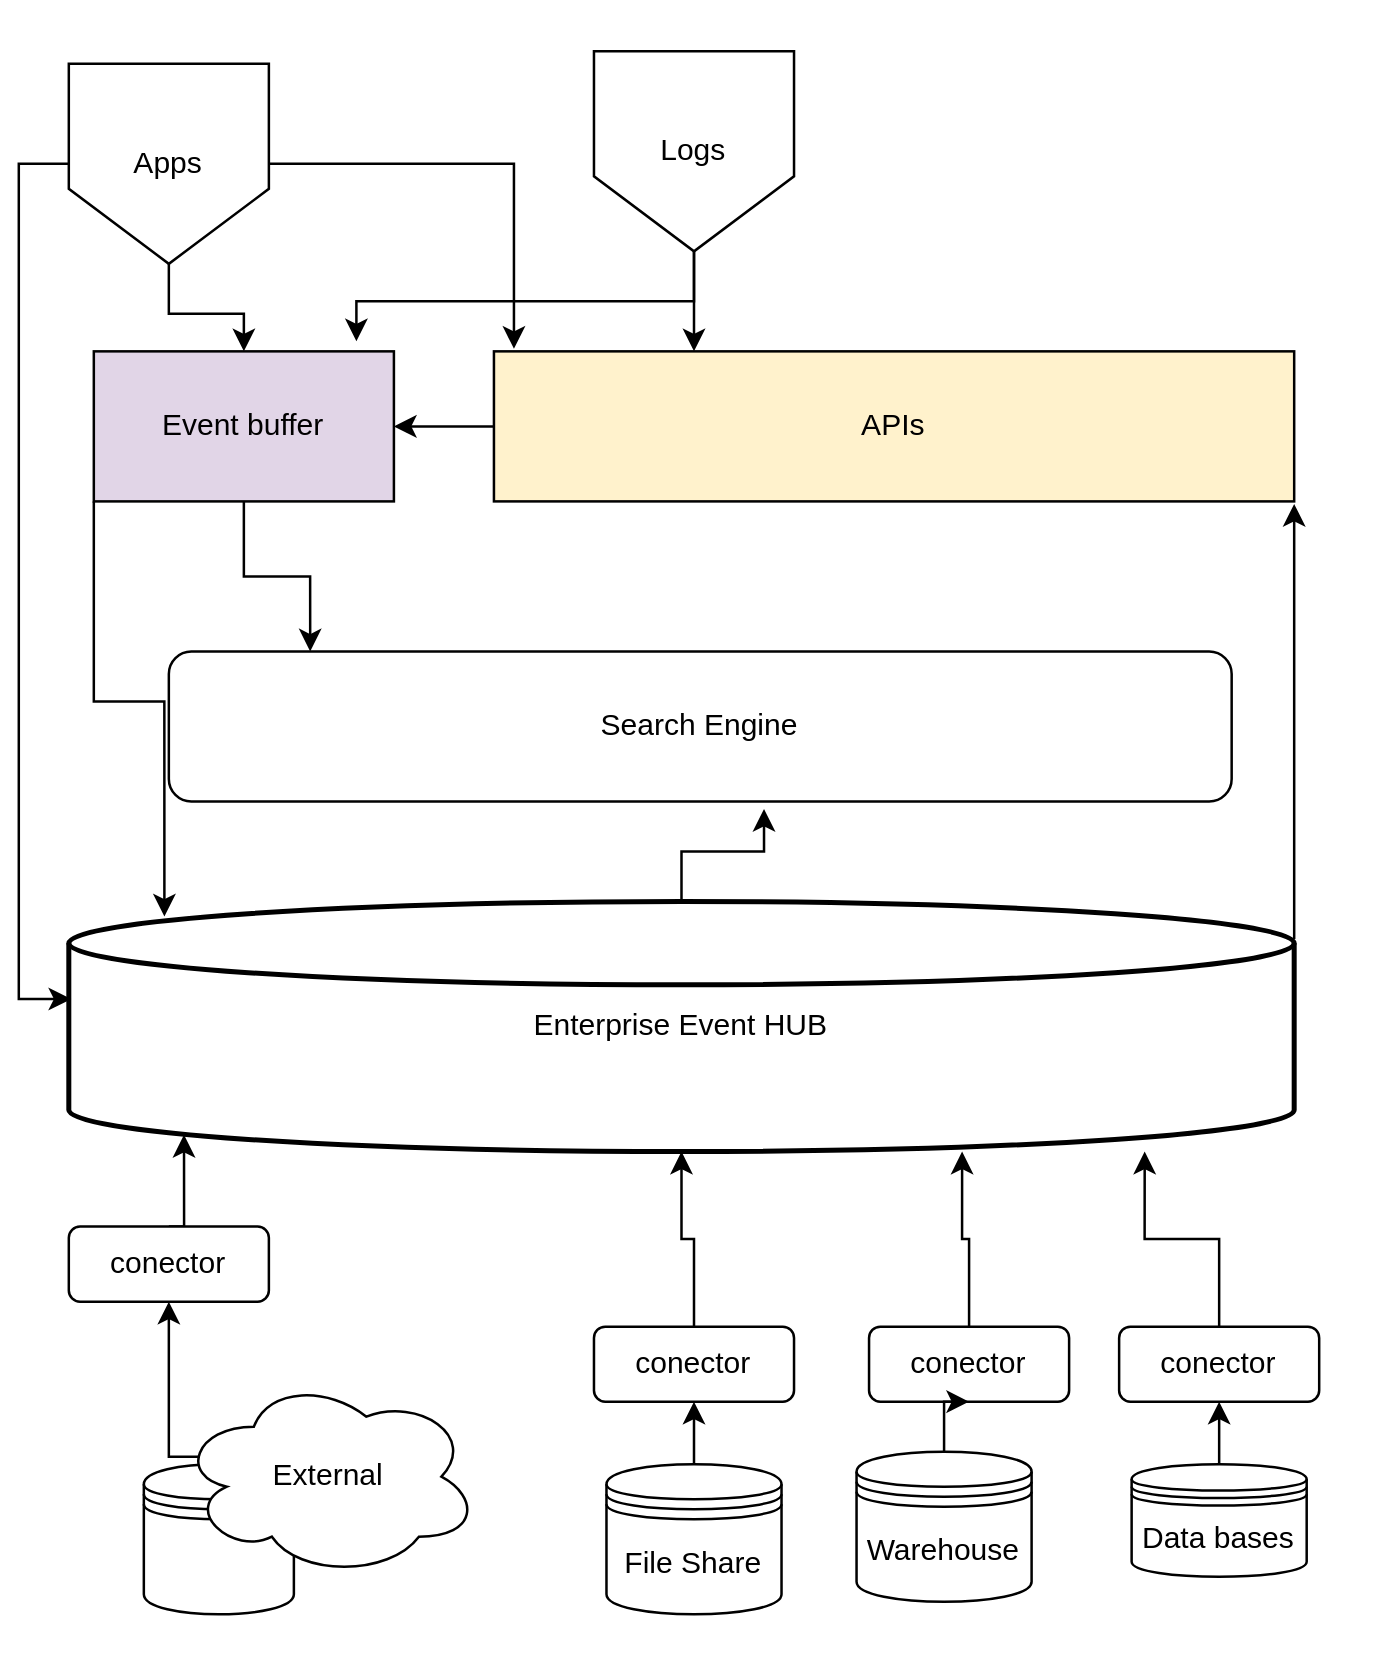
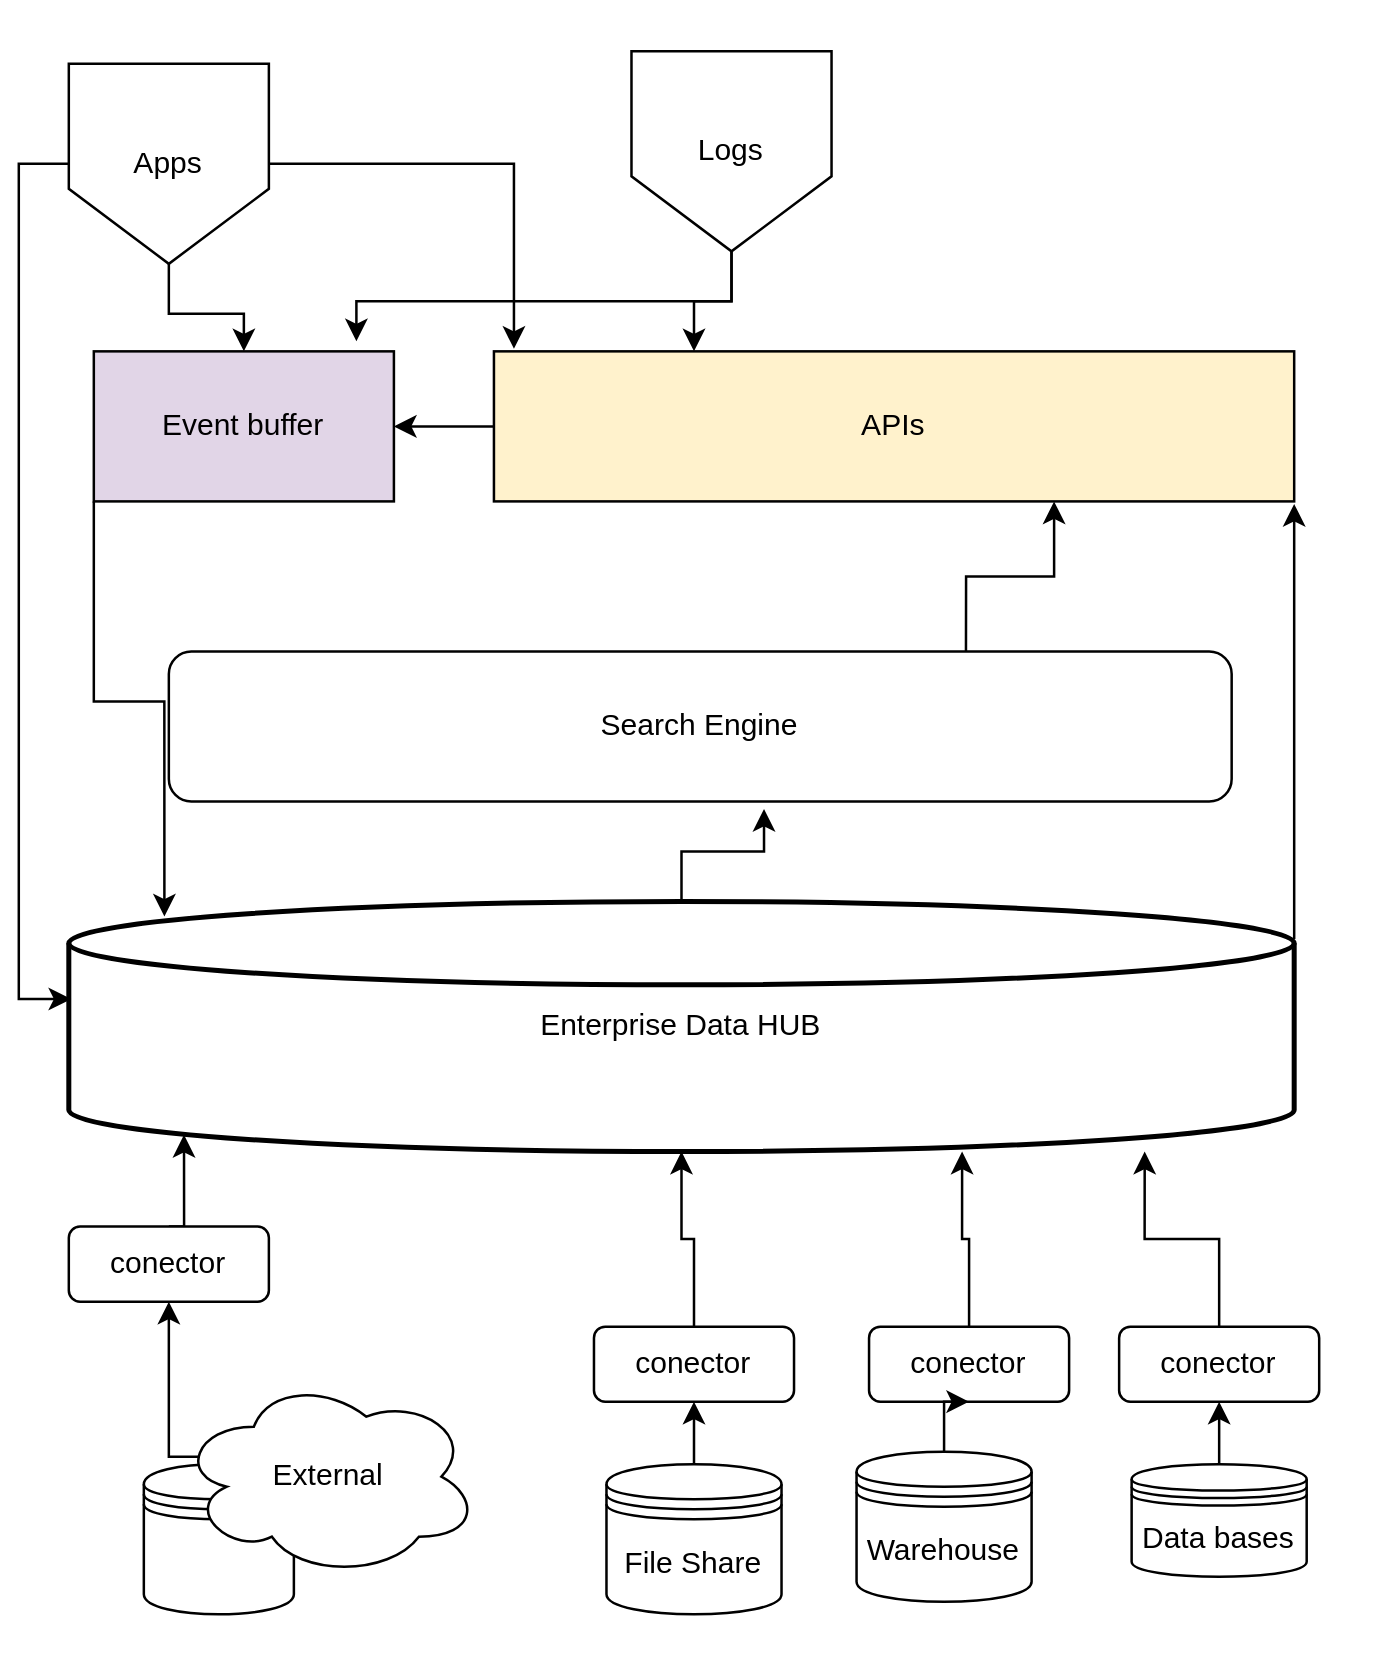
node "Logs": moved (694, 151) -> (731, 151)
edge "Event buffer" -> "Search Engine": removed
edge "Search Engine" -> "APIs": added
node "Enterprise Event HUB": label "Enterprise Event HUB" -> "Enterprise Data HUB"
